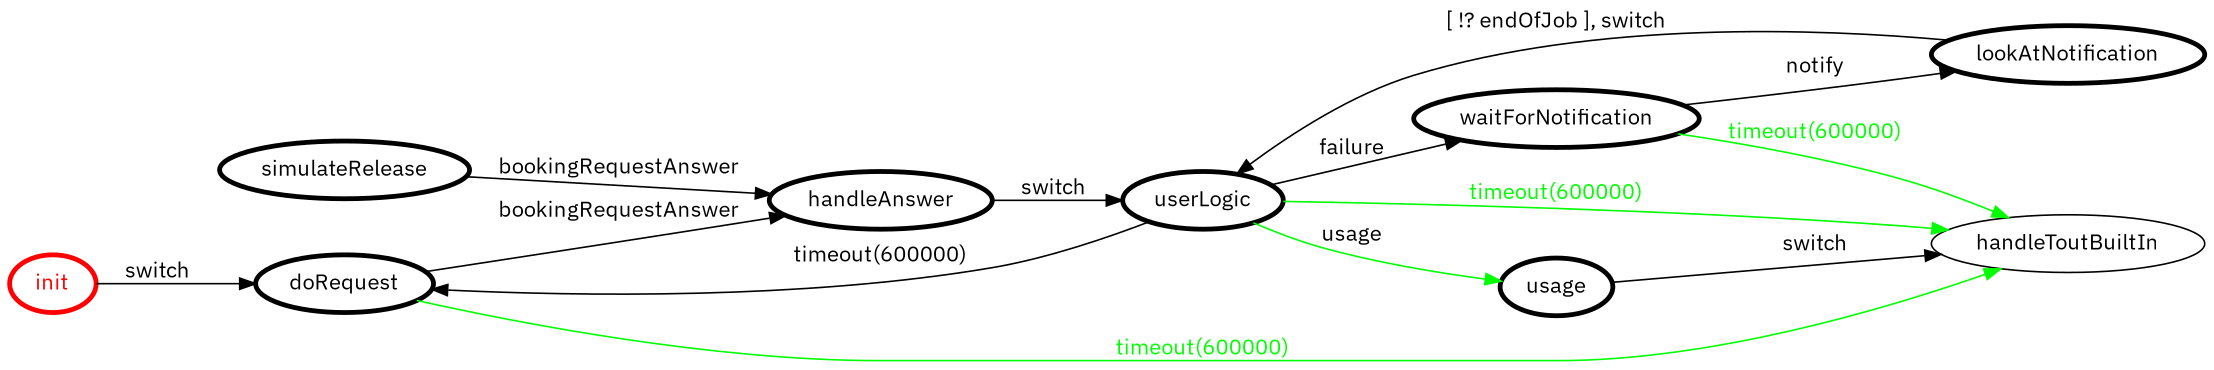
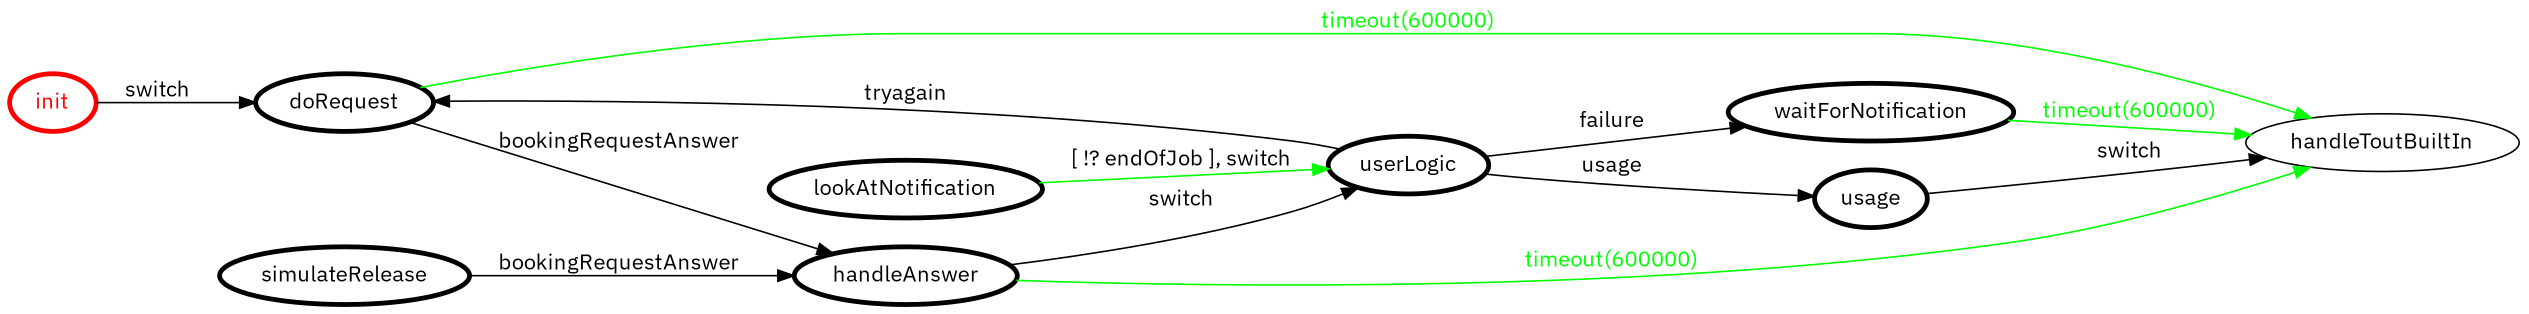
edge "lookAtNotification" -> "userLogic": color black -> green
edge "waitForNotification" -> "lookAtNotification": removed, label "notify"
edge "userLogic" -> "handleToutBuiltIn": now "handleAnswer" -> "handleToutBuiltIn"
edge "userLogic" -> "doRequest": label "timeout(600000)" -> "tryagain"
edge "userLogic" -> "usage": color green -> black
